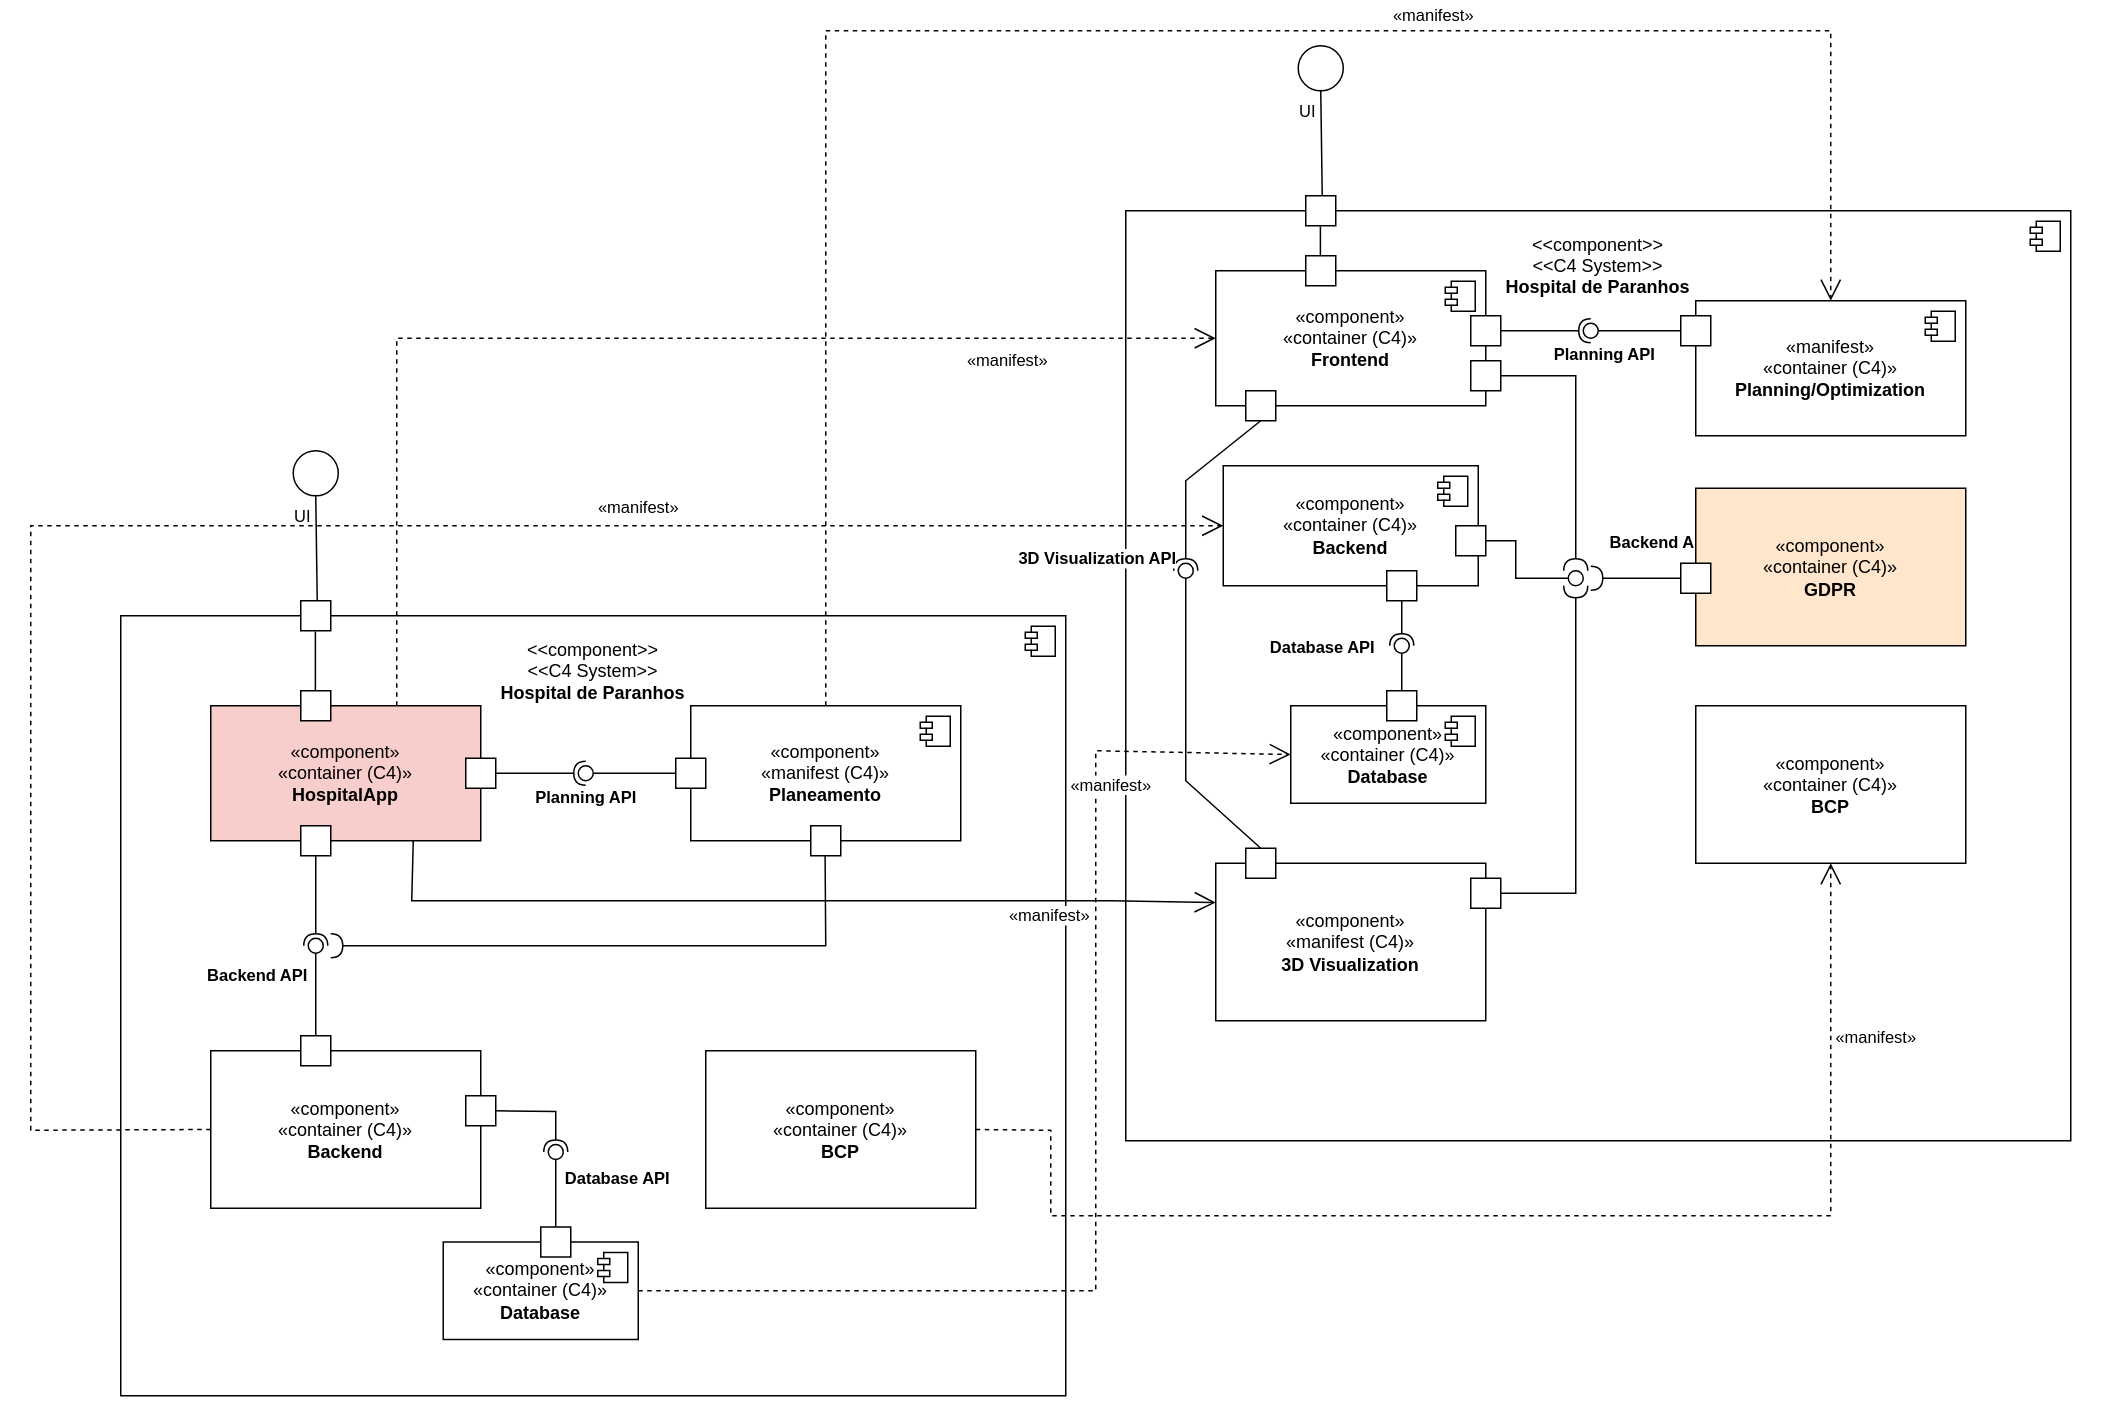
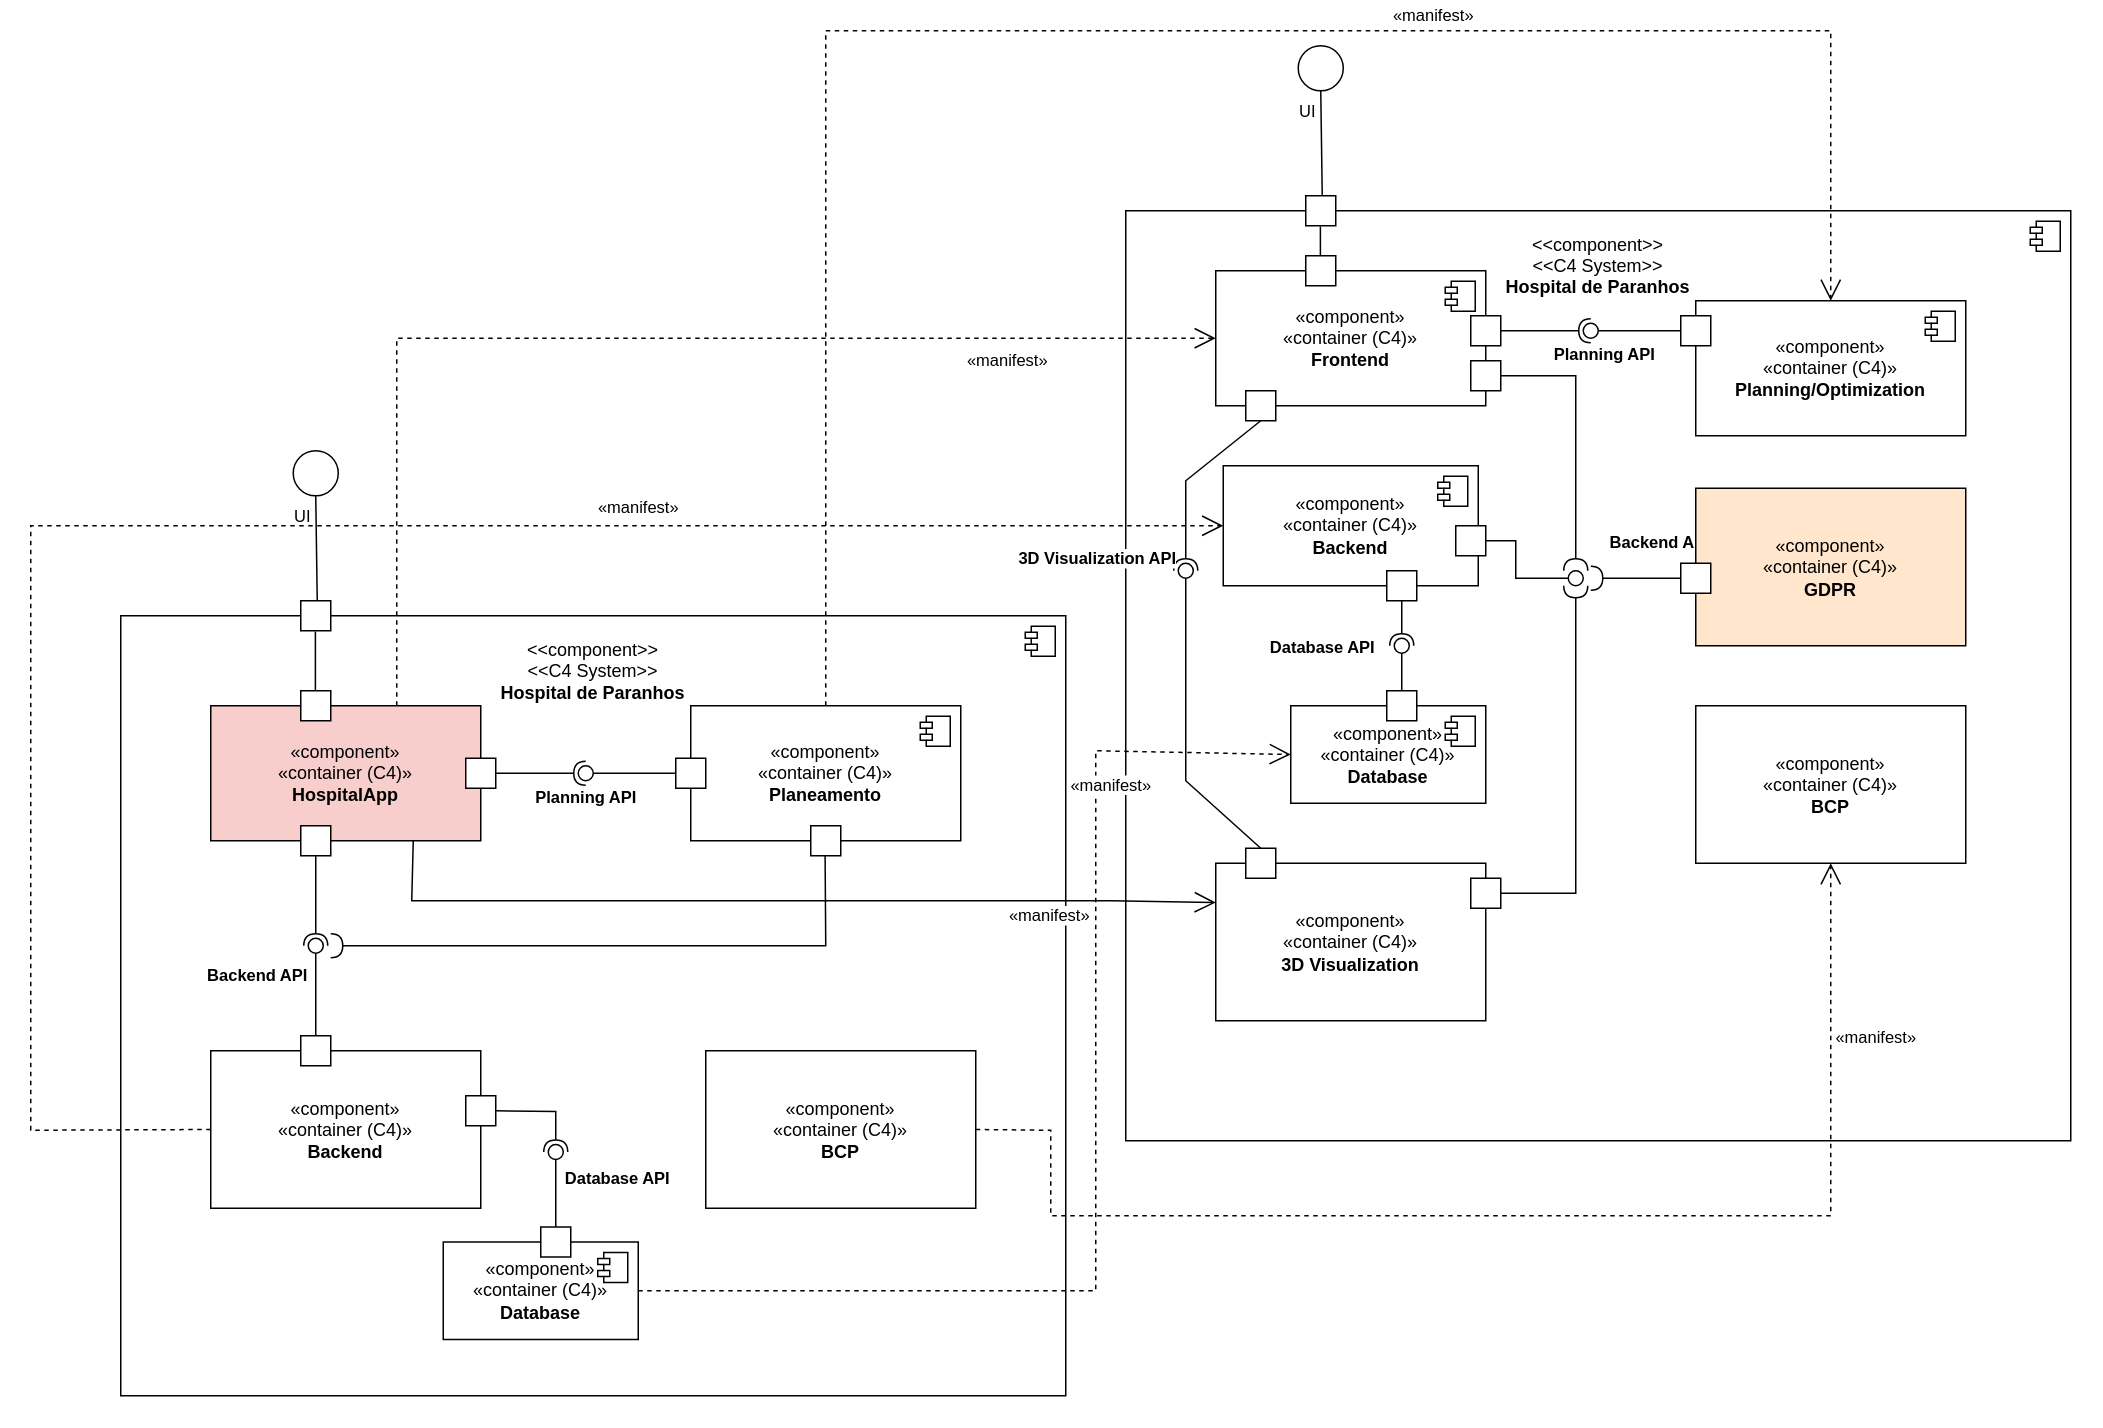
node "«manifest» «container (C4)» Planning/Optimization": label "«manifest» «container (C4)» Planning/Optimization" -> "«component» «container (C4)» Planning/Optimization"
node "«component» «manifest (C4)» Planeamento": label "«component» «manifest (C4)» Planeamento" -> "«component» «container (C4)» Planeamento"
node "«component» «manifest (C4)» 3D Visualization": label "«component» «manifest (C4)» 3D Visualization" -> "«component» «container (C4)» 3D Visualization"
